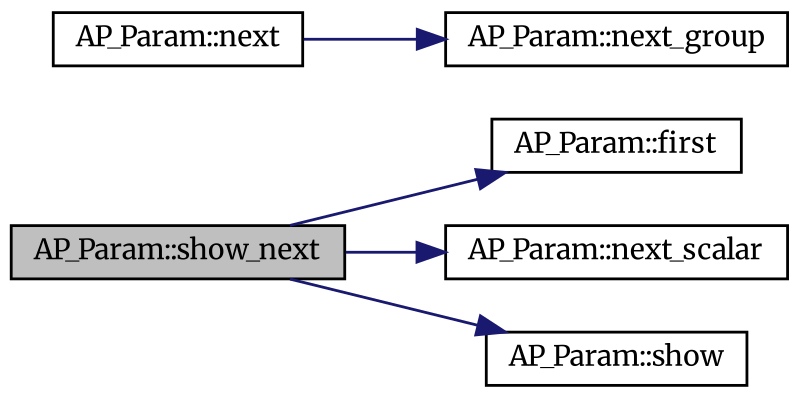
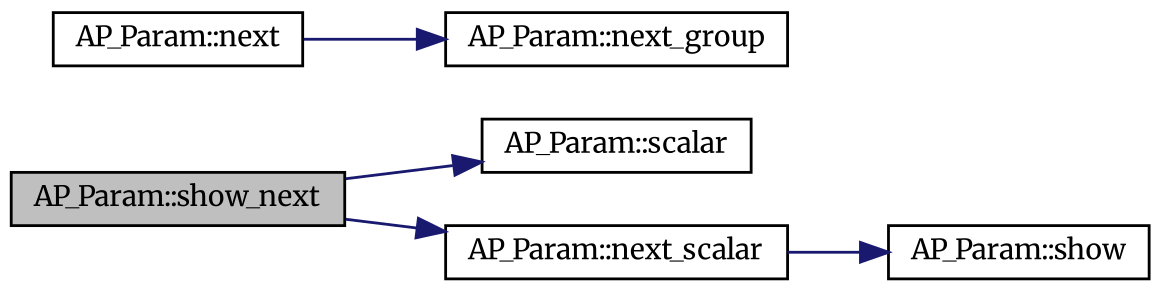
node "AP_Param::first": label "AP_Param::first" -> "AP_Param::scalar"
edge "AP_Param::show_next" -> "AP_Param::show": now "AP_Param::next_scalar" -> "AP_Param::show"
